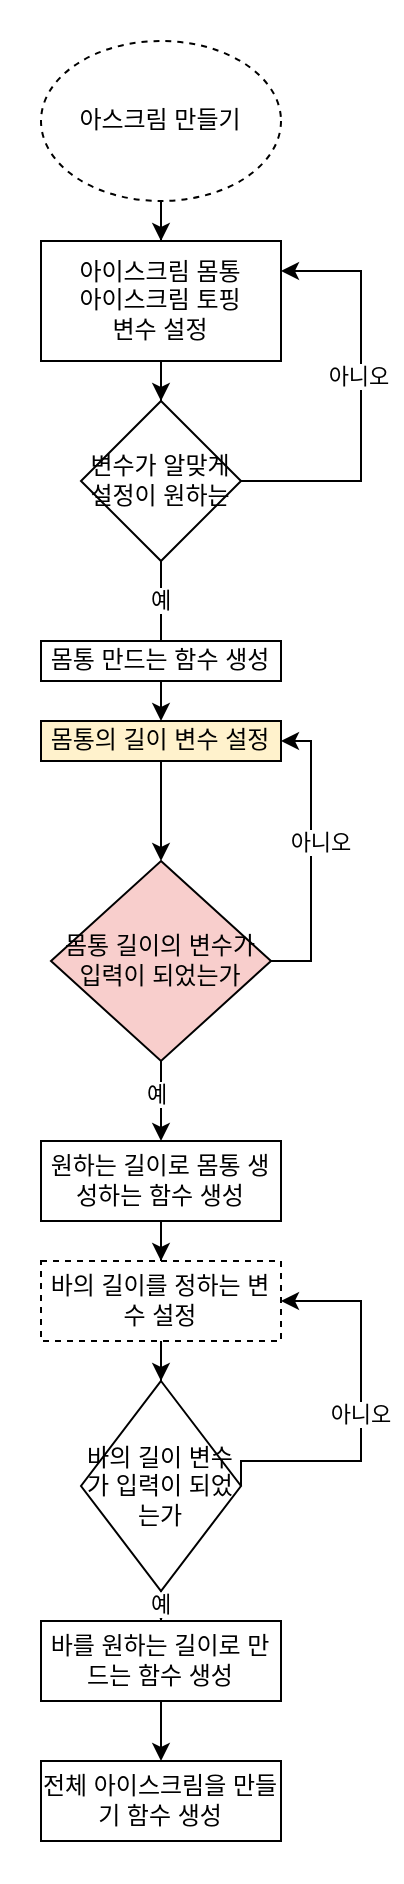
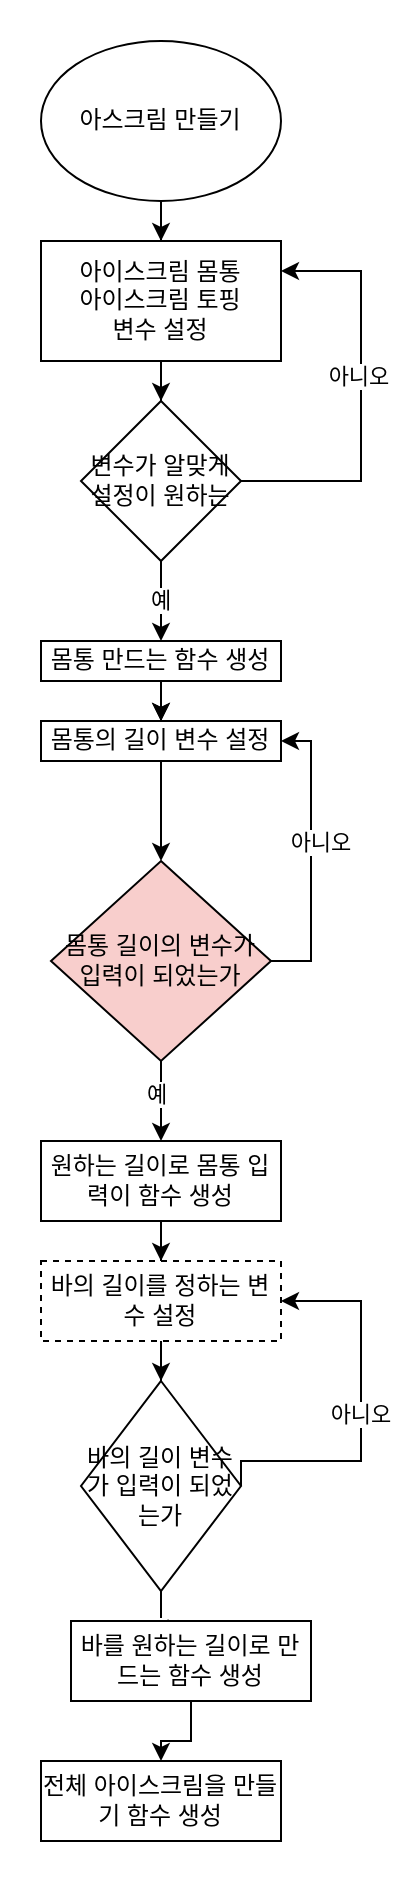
node "아스크림 만들기": style dashed -> solid
edge "변수가 알맞게 설정이 원하는" -- "몸통 만드는 함수 생성": arrowhead none -> classic
edge "몸통 만드는 함수 생성" -> "몸통의 길이 변수 설정": added
node "몸통의 길이 변수 설정": fillcolor #fff2cc -> #ffffff
node "원하는 길이로 몸통 생성하는 함수 생성": label "원하는 길이로 몸통 생성하는 함수 생성" -> "원하는 길이로 몸통 입력이 함수 생성"
node "바를 원하는 길이로 만드는 함수 생성": moved (161, 1661) -> (191, 1661)
